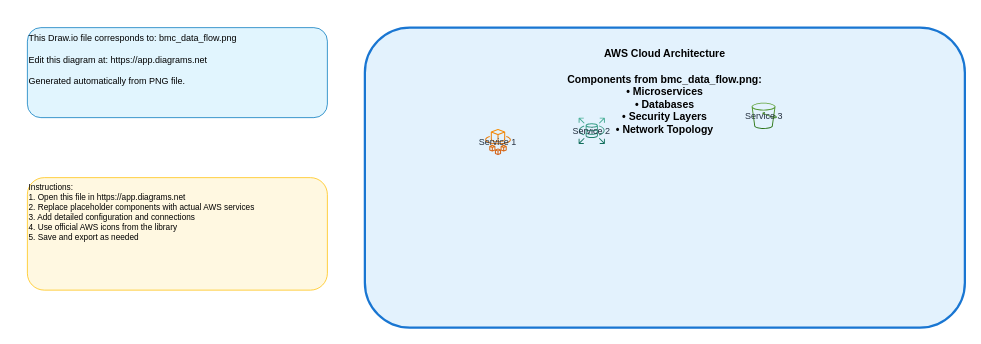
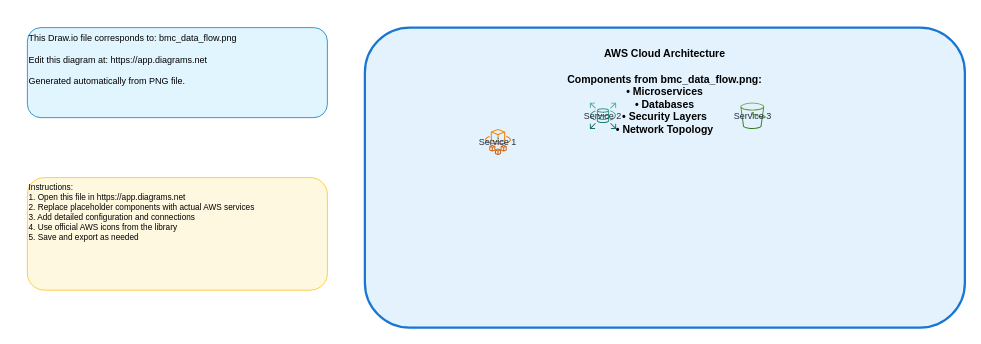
node "Service 3": moved (764, 116) -> (753, 116)
node "Service 2": moved (592, 131) -> (603, 116)
